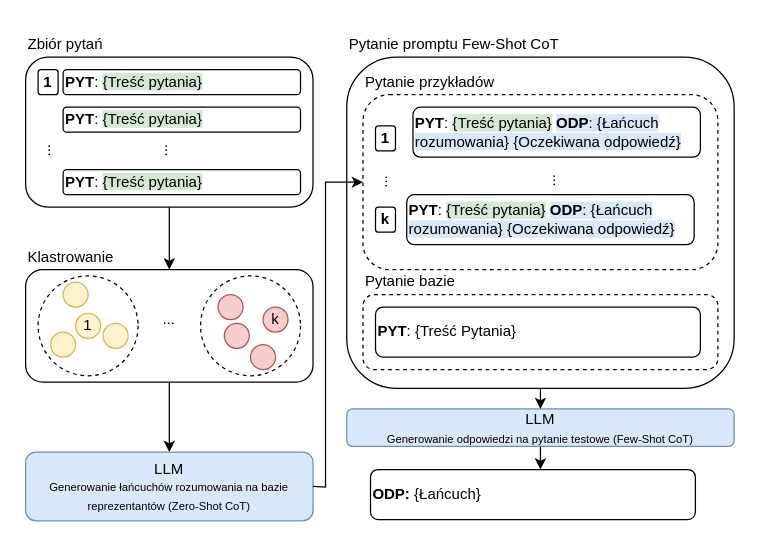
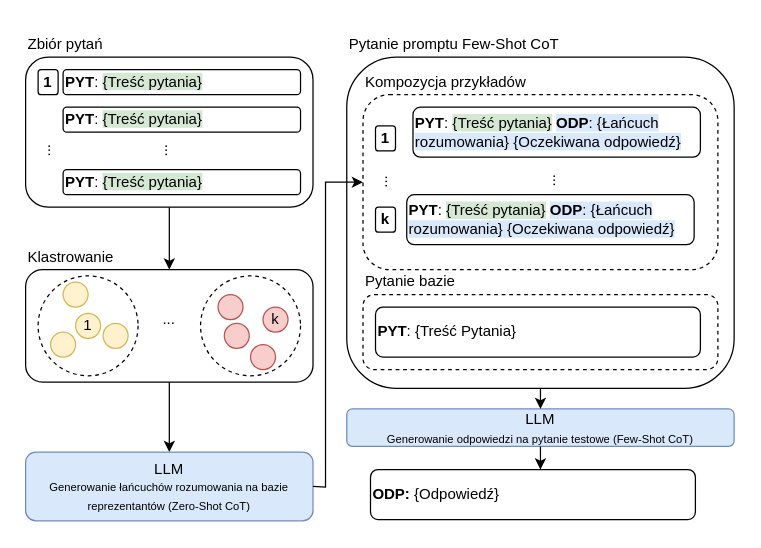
node "Pytanie przykładów": label "Pytanie przykładów" -> "Kompozycja przykładów"
node "ODP: {Łańcuch}": label "ODP: {Łańcuch}" -> "ODP: {Odpowiedź}"
